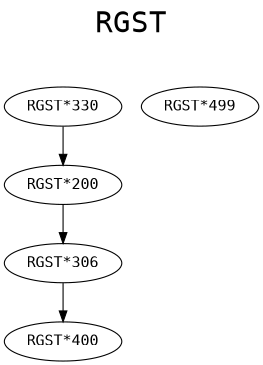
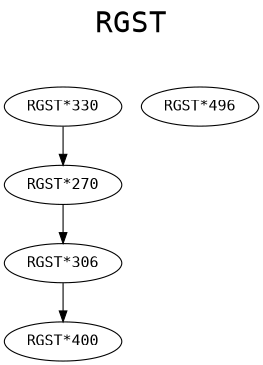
node "RGST*499": label "RGST*499" -> "RGST*496"
node "RGST*200": label "RGST*200" -> "RGST*270"
